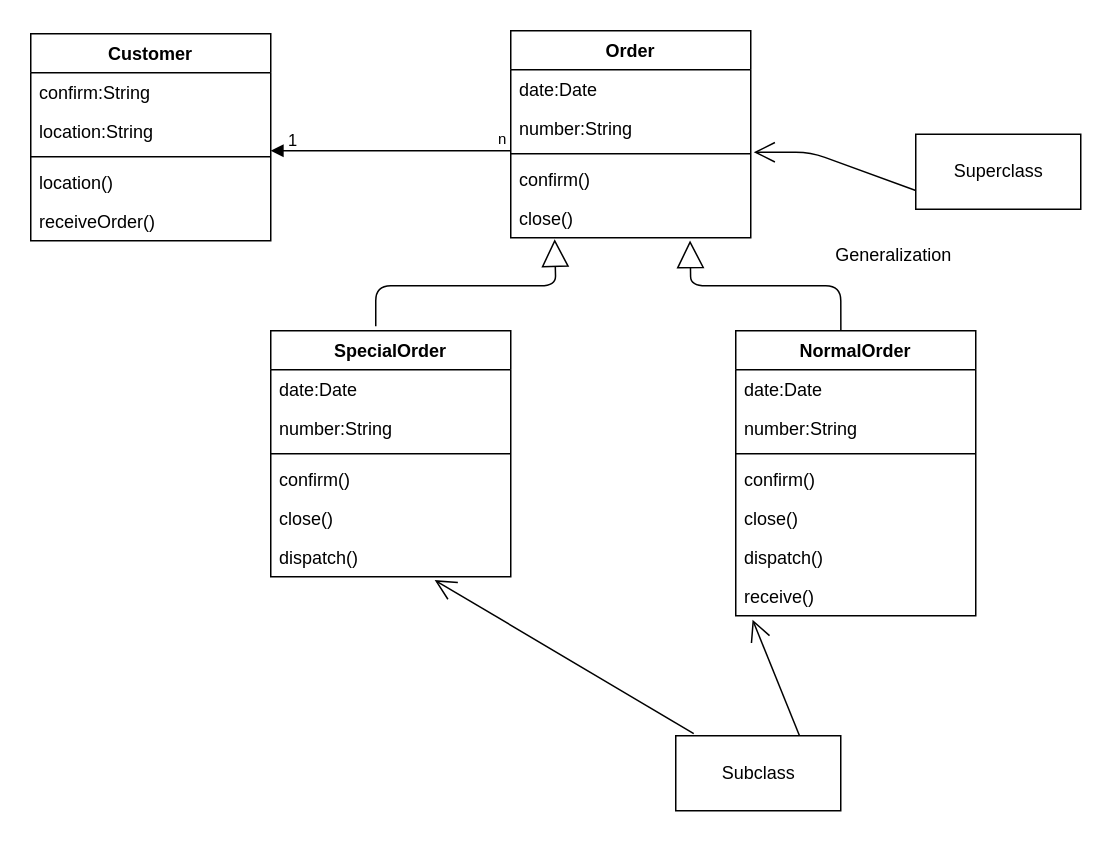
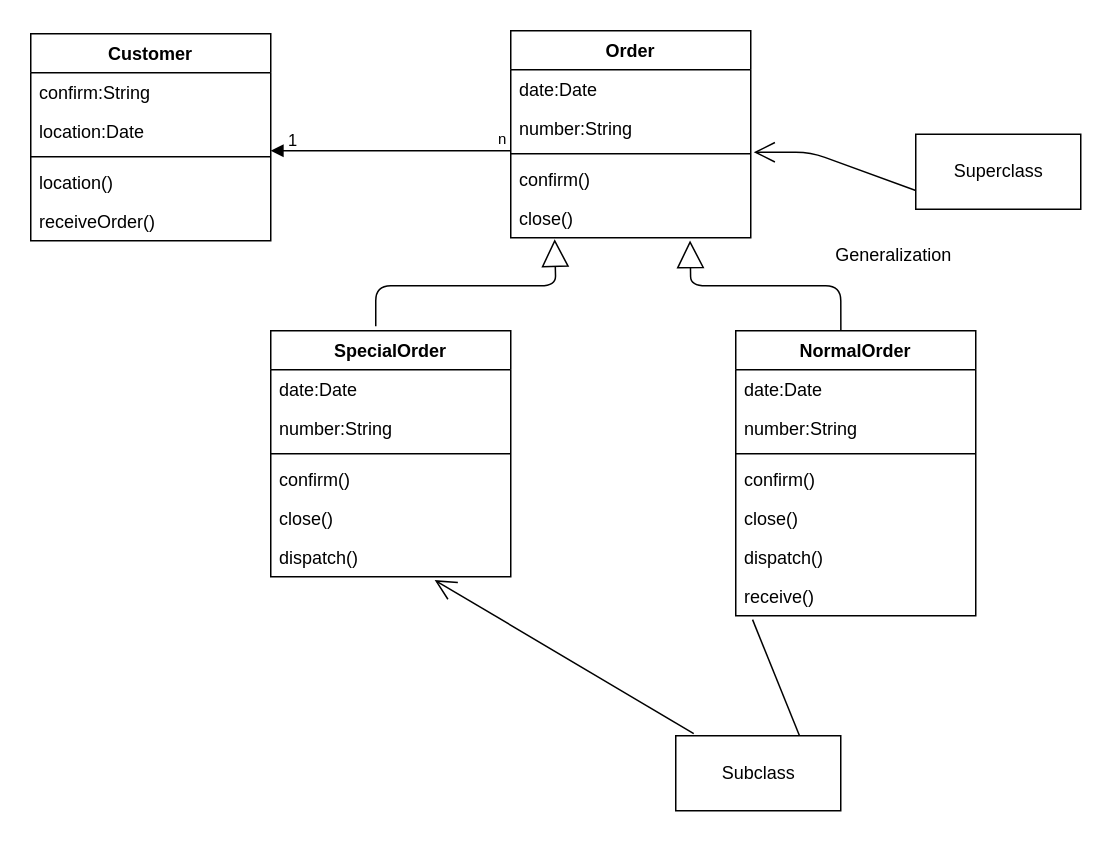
node "location:String": label "location:String" -> "location:Date"
edge "Subclass" -> "receive()": arrowhead open -> none
